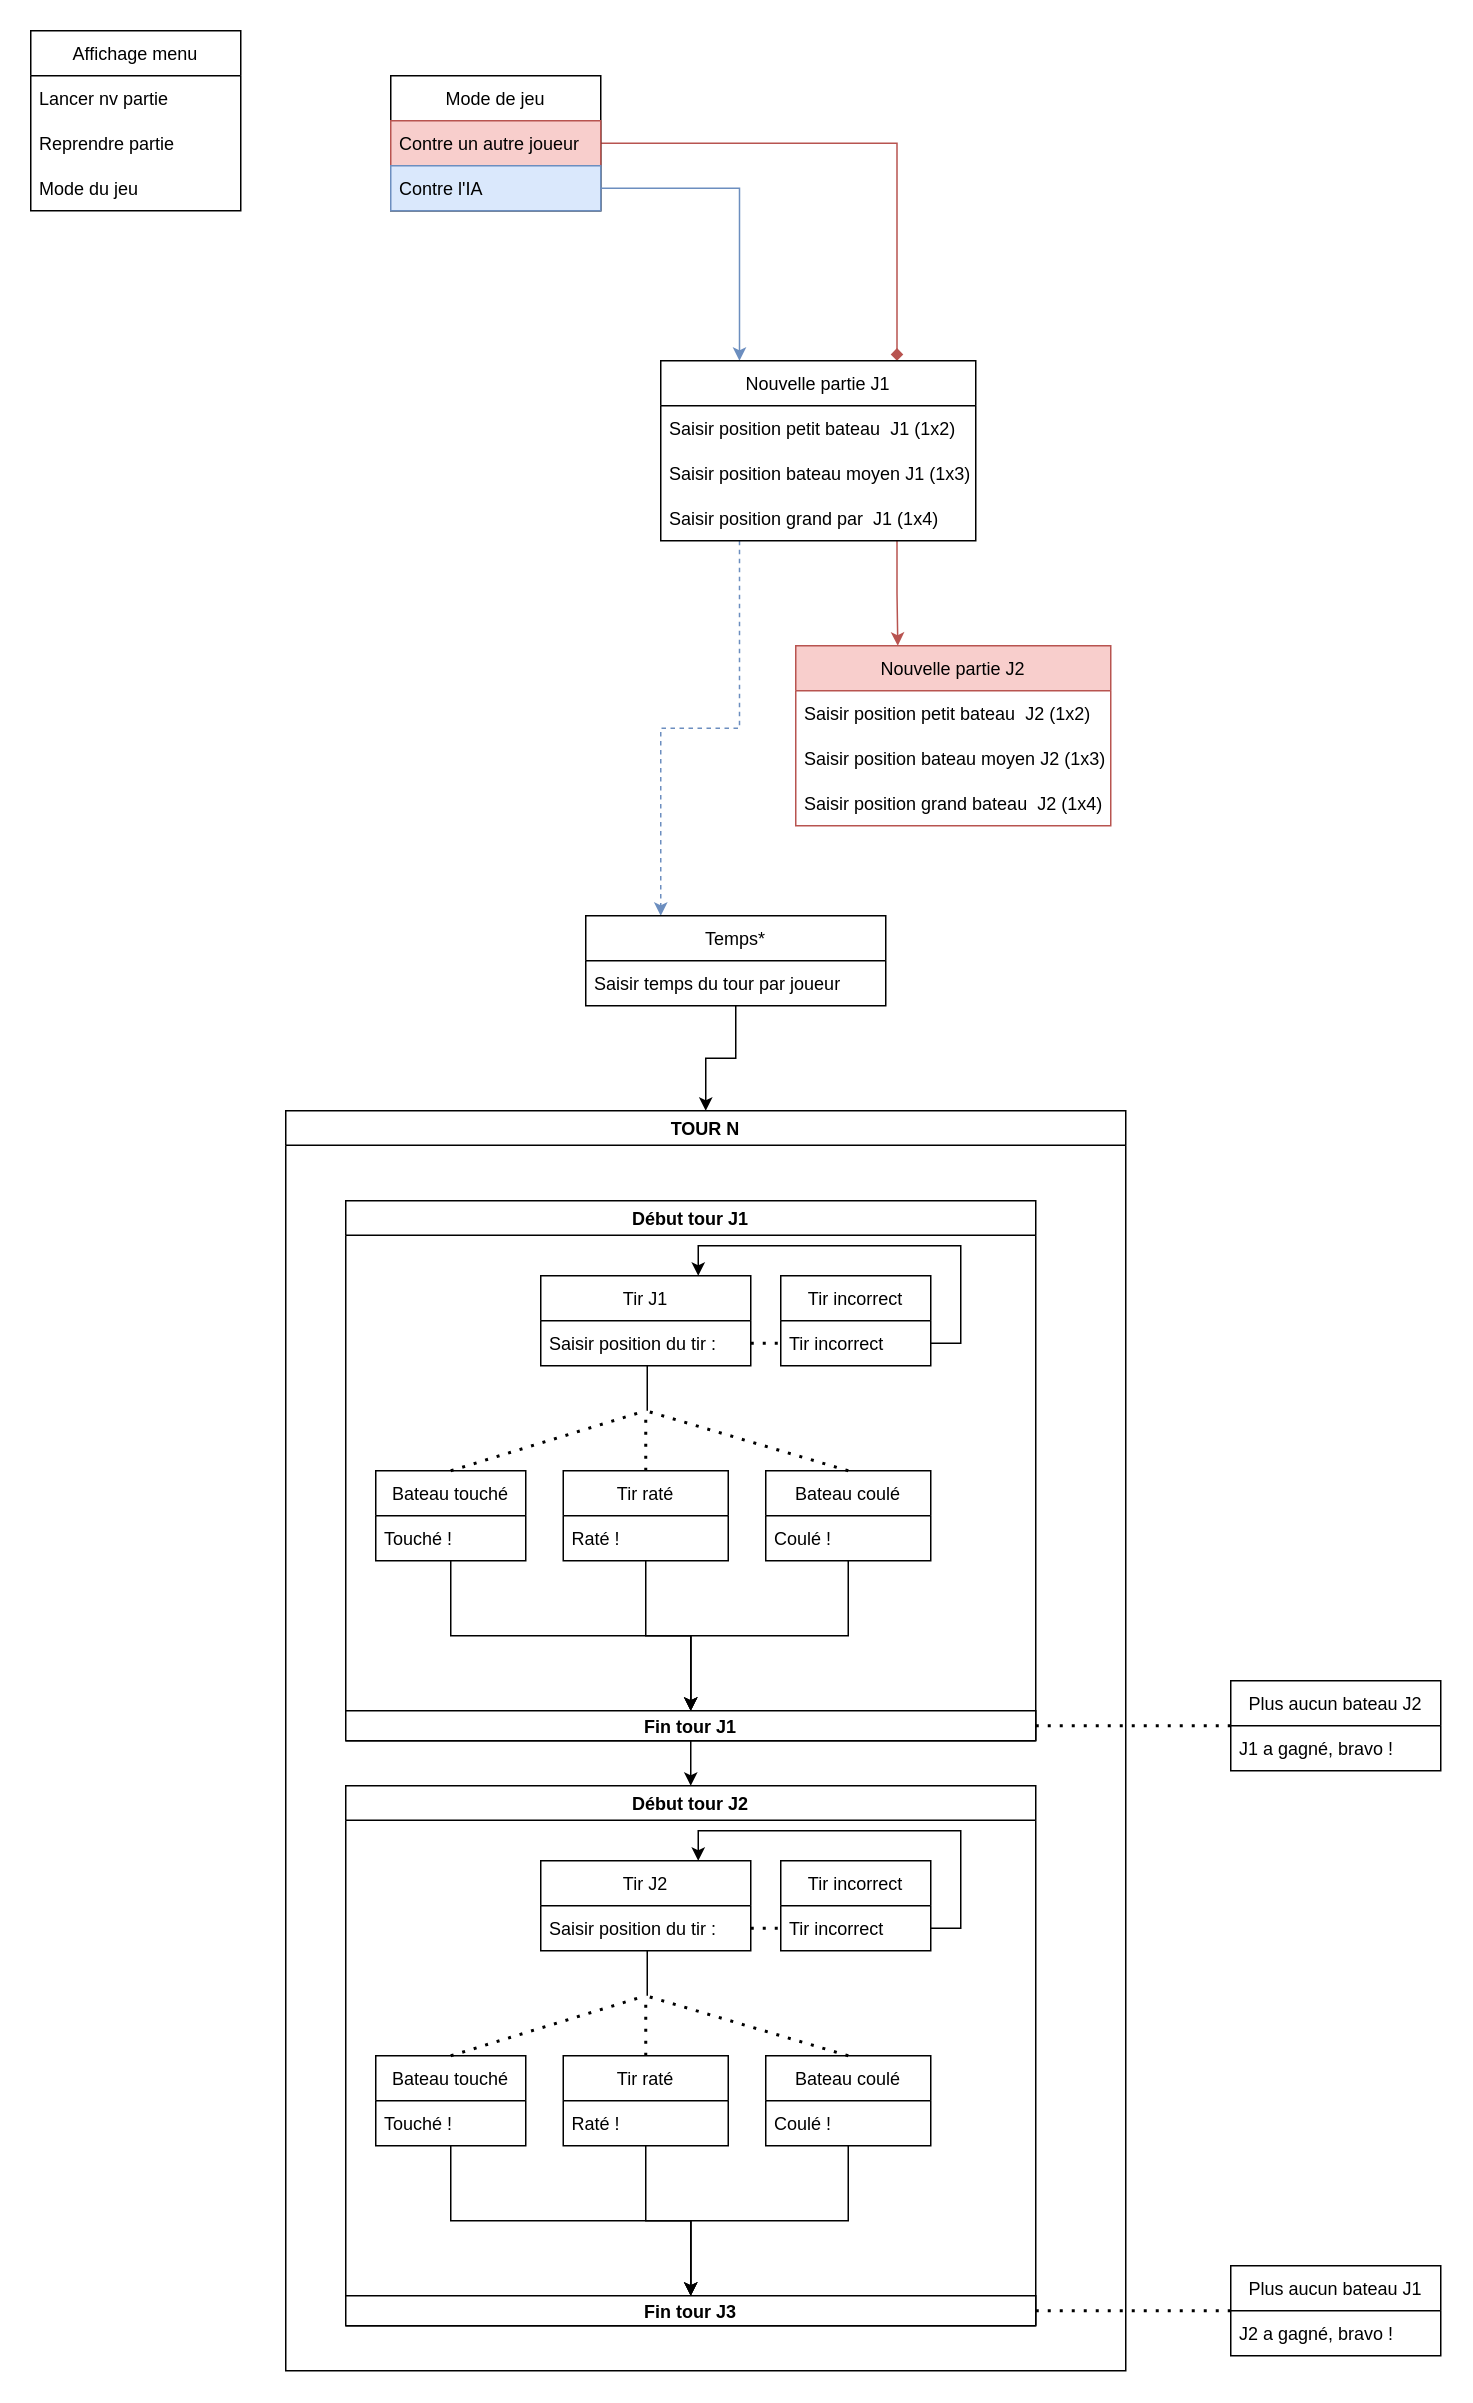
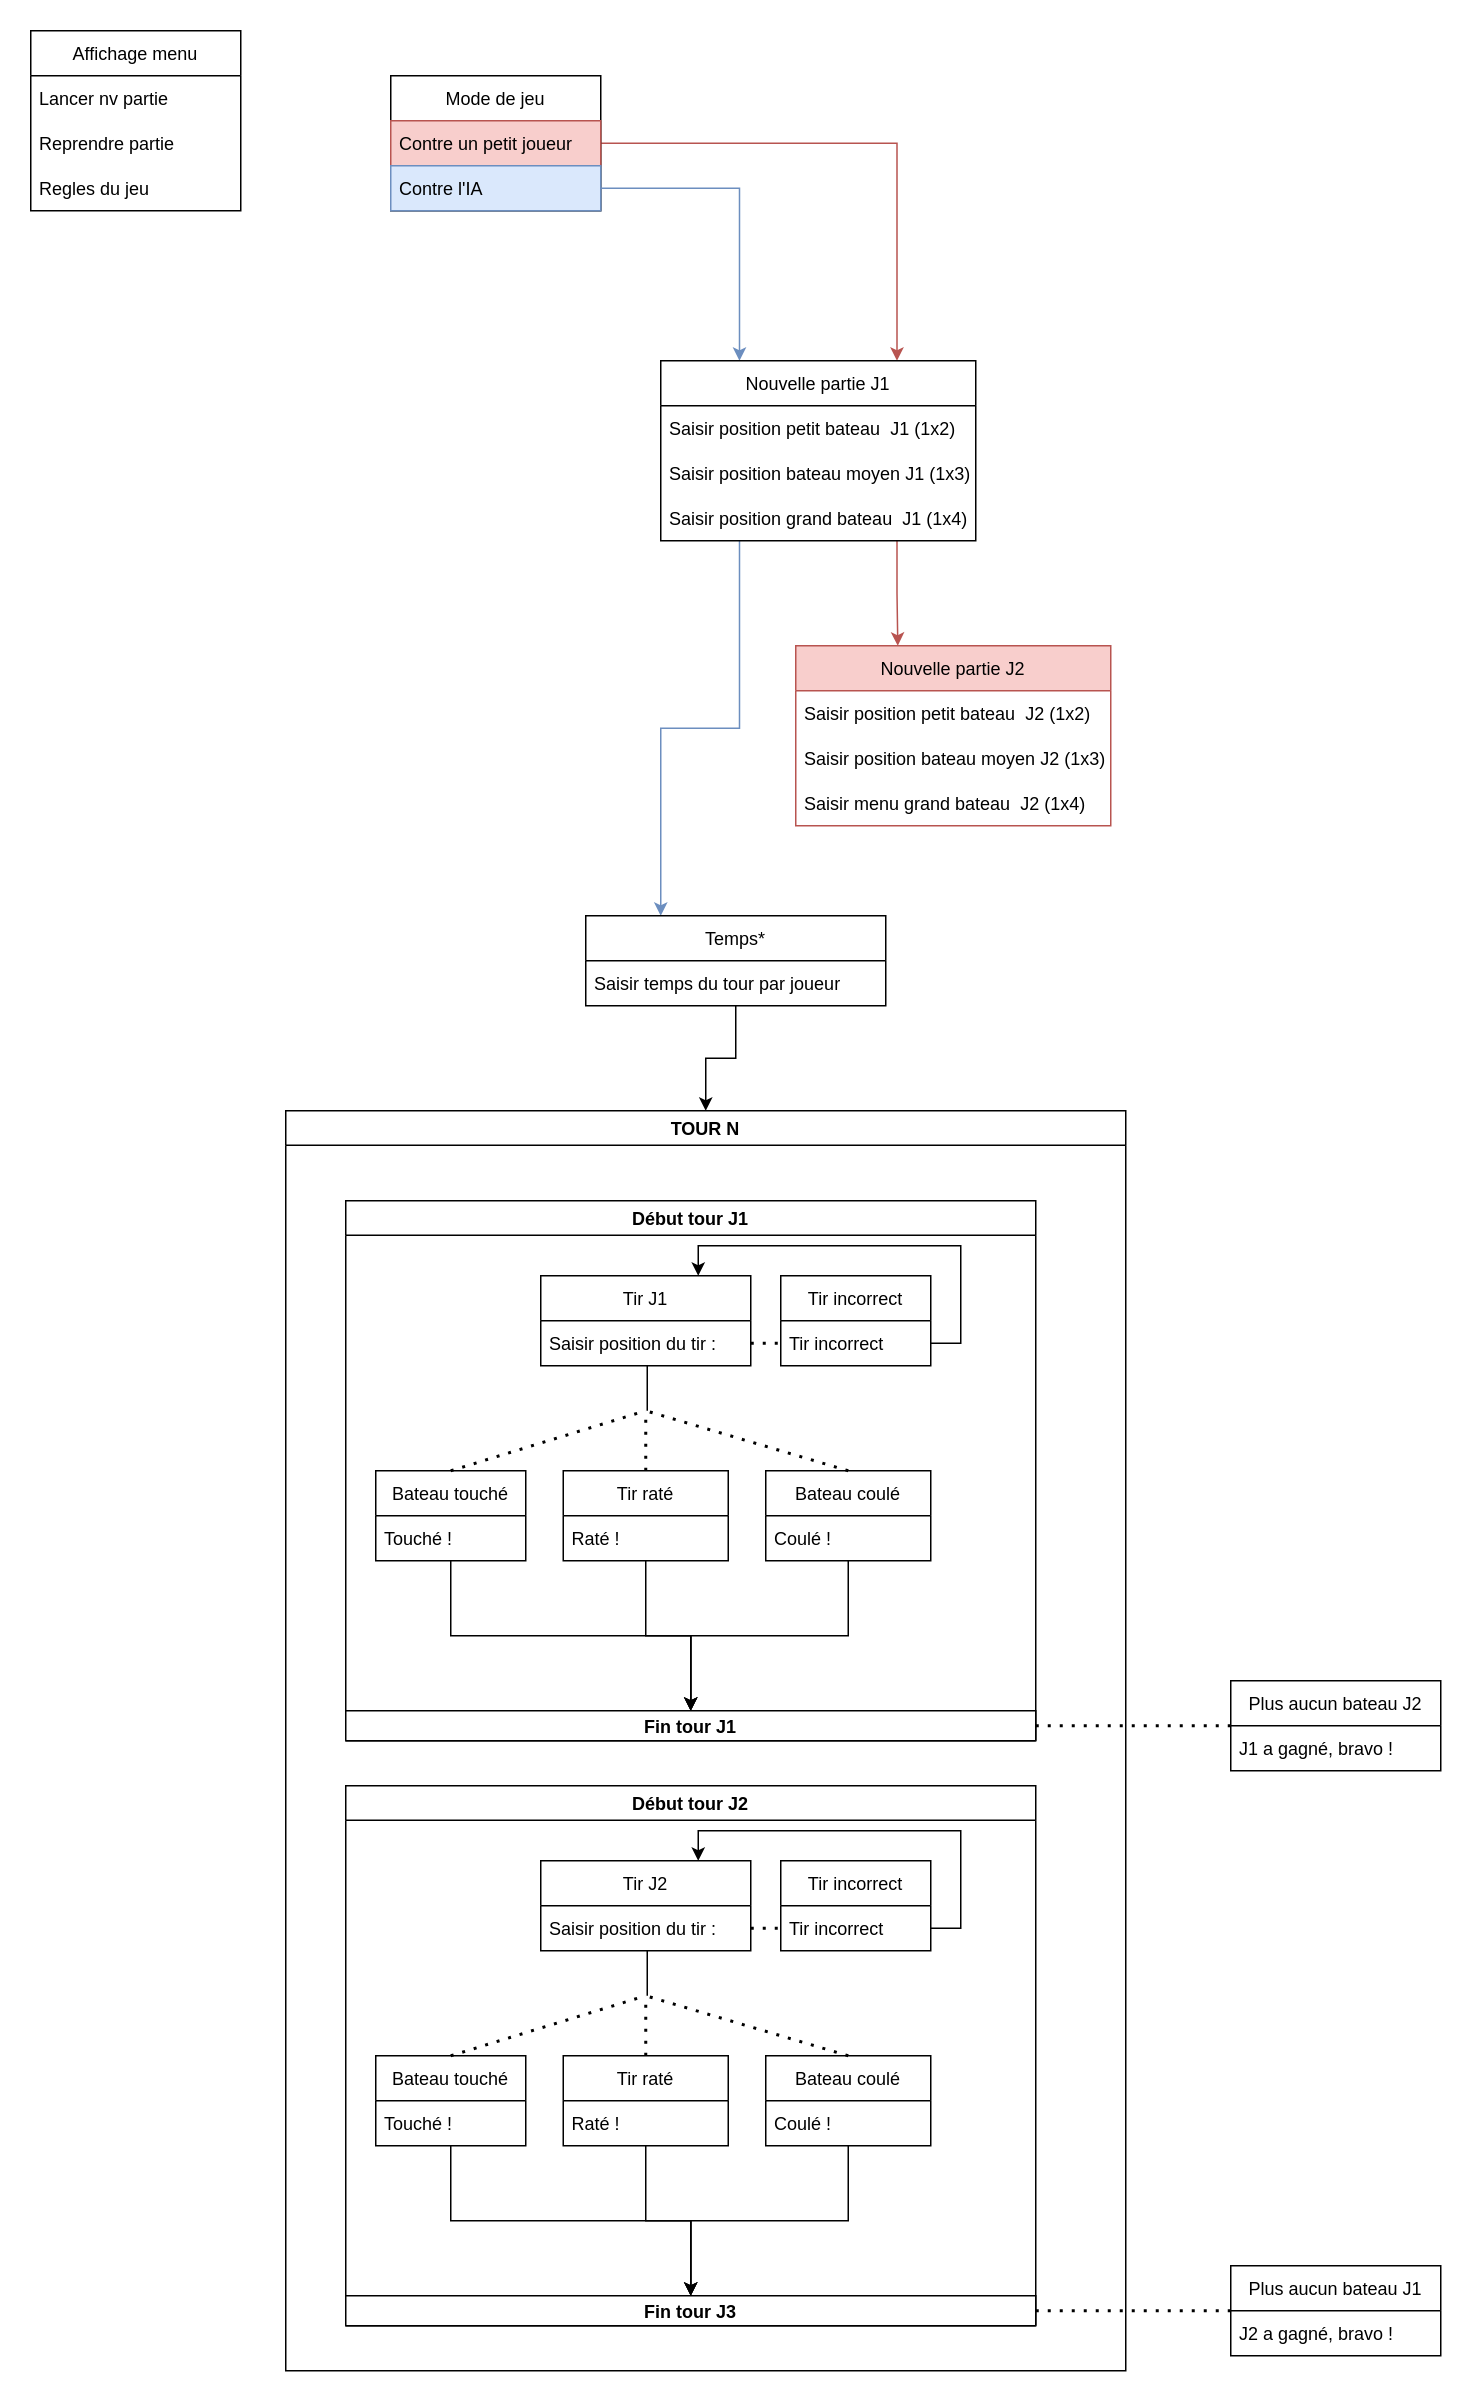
node "Contre un autre joueur": label "Contre un autre joueur" -> "Contre un petit joueur"
node "Mode du jeu": label "Mode du jeu" -> "Regles du jeu"
edge "Mode de jeu" -> "Nouvelle partie J1": arrowhead diamond -> classic
node "Saisir position grand par J1 (1x4)": label "Saisir position grand par J1 (1x4)" -> "Saisir position grand bateau J1 (1x4)"
edge "Nouvelle partie J1" -> "Temps*": style dashed -> solid
node "Saisir position grand bateau J2 (1x4)": label "Saisir position grand bateau J2 (1x4)" -> "Saisir menu grand bateau J2 (1x4)"
edge "Fin tour J1" -> "Début tour J2": removed
